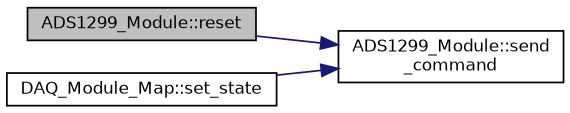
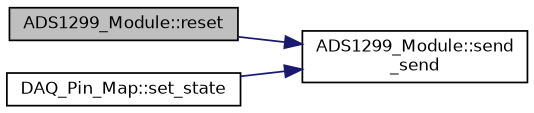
node "ADS1299_Module::send _command": label "ADS1299_Module::send _command" -> "ADS1299_Module::send _send"
node "DAQ_Module_Map::set_state": label "DAQ_Module_Map::set_state" -> "DAQ_Pin_Map::set_state"
